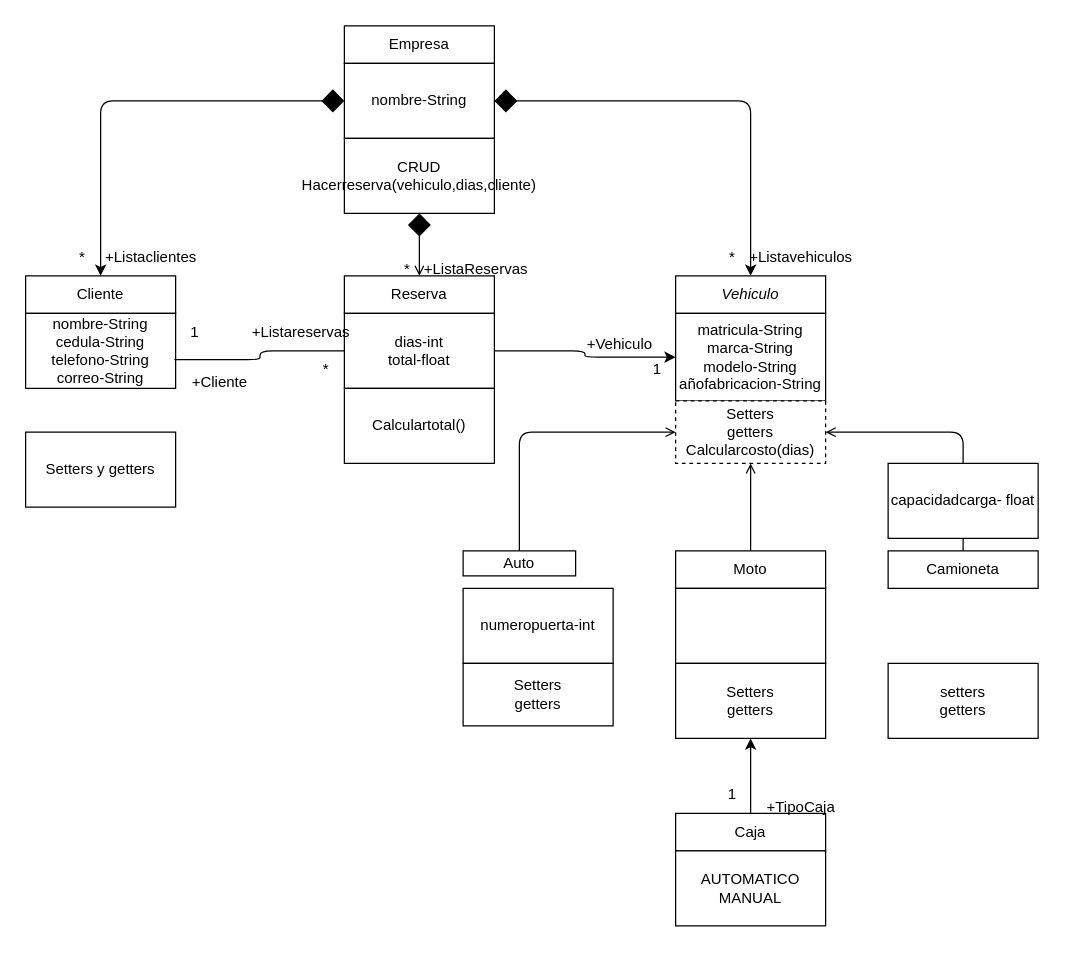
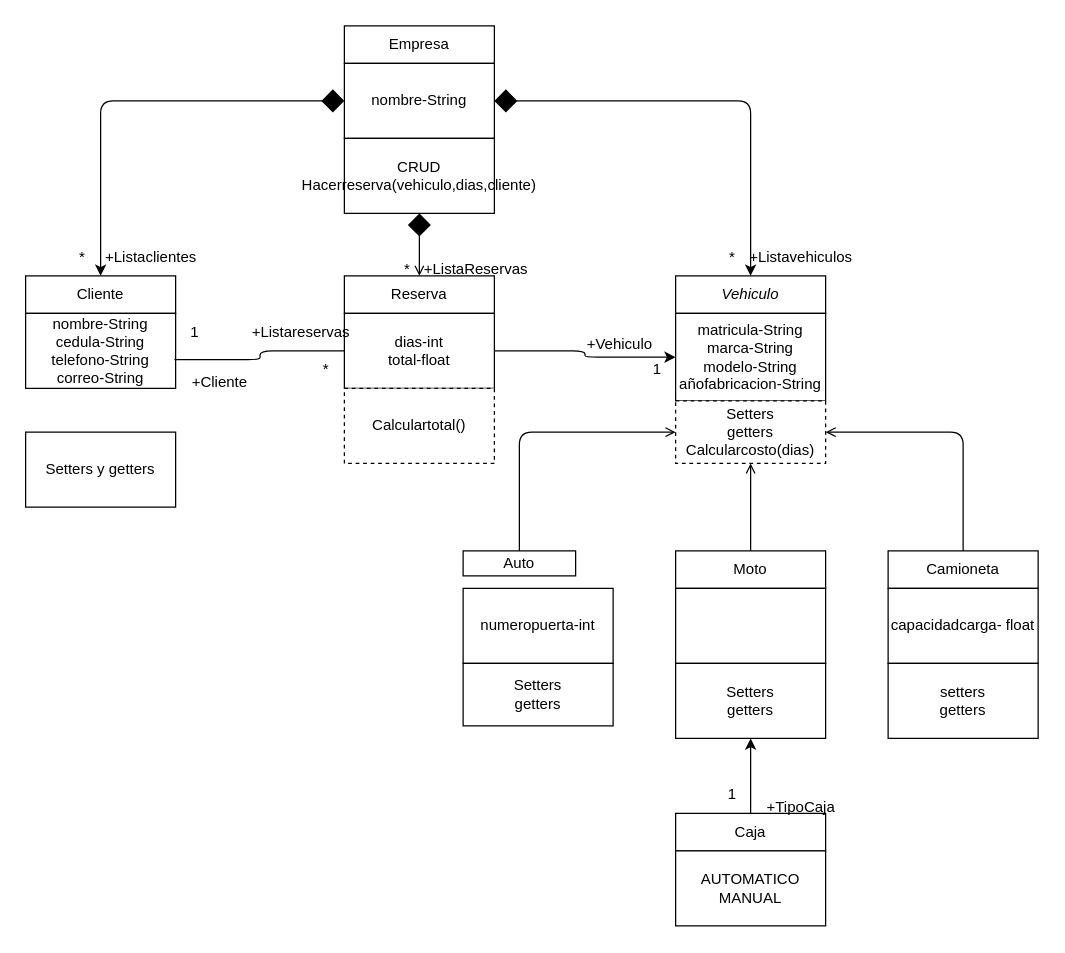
node "Calculartotal()": style solid -> dashed
node "capacidadcarga- float": moved (963, 501) -> (963, 626)
